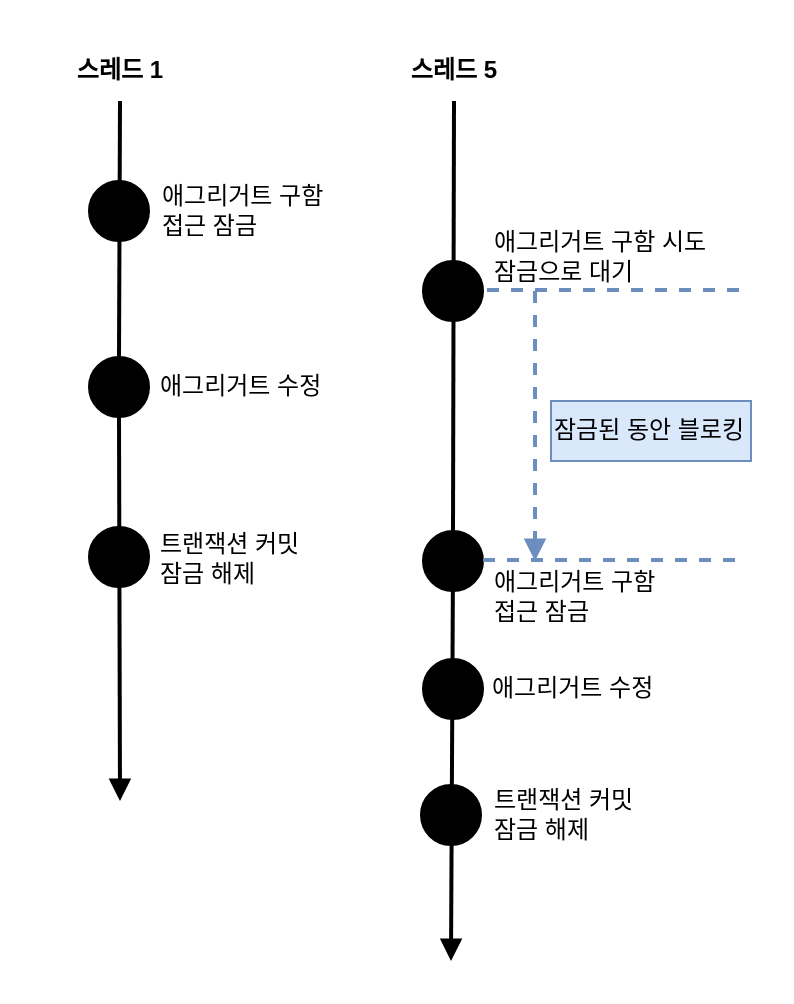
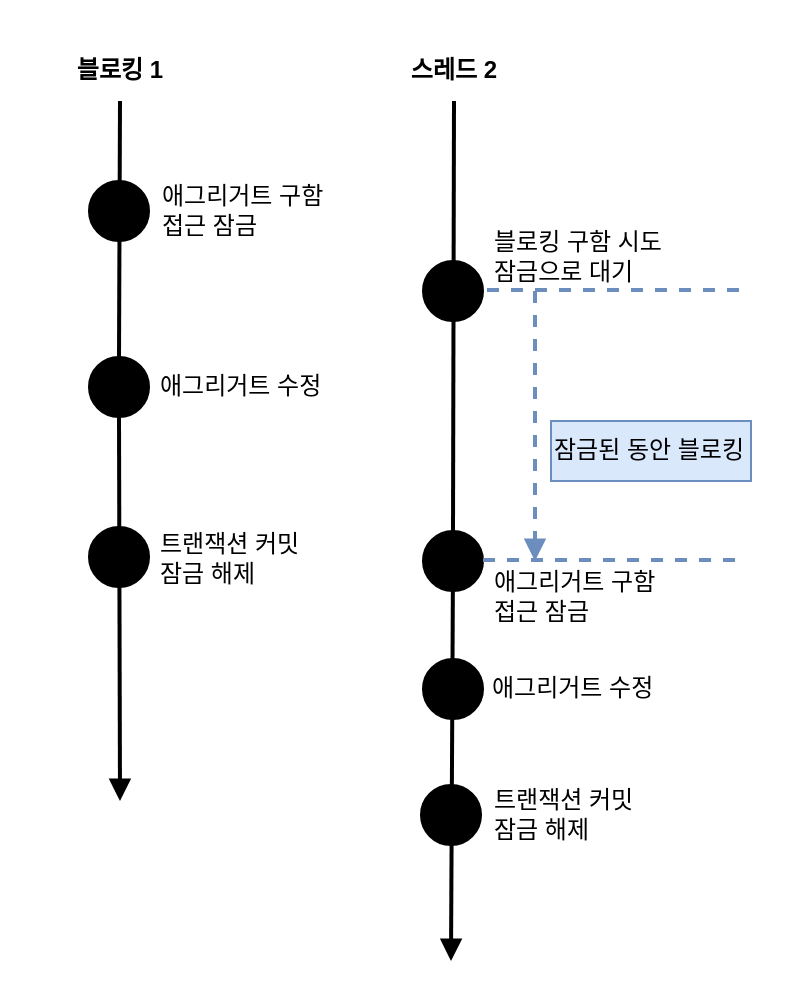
node "스레드 1": label "스레드 1" -> "블로킹 1"
node "스레드 5": label "스레드 5" -> "스레드 2"
node "애그리거트 구함 시도 잠금으로 대기": label "애그리거트 구함 시도 잠금으로 대기" -> "블로킹 구함 시도 잠금으로 대기"
node "잠금된 동안 블로킹": moved (651, 431) -> (651, 451)
